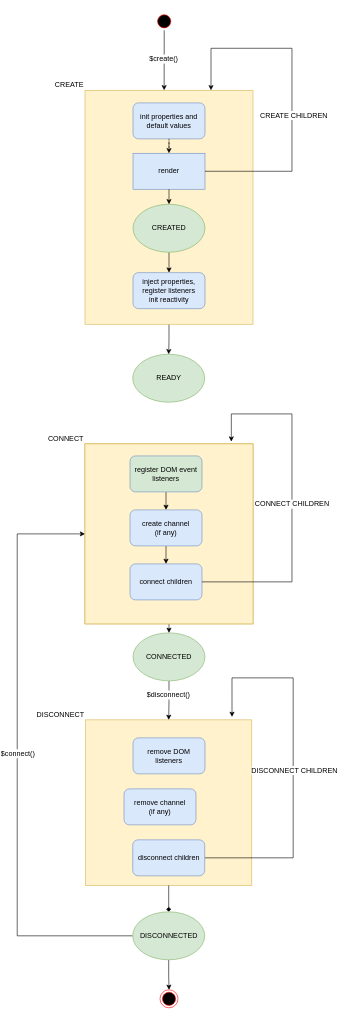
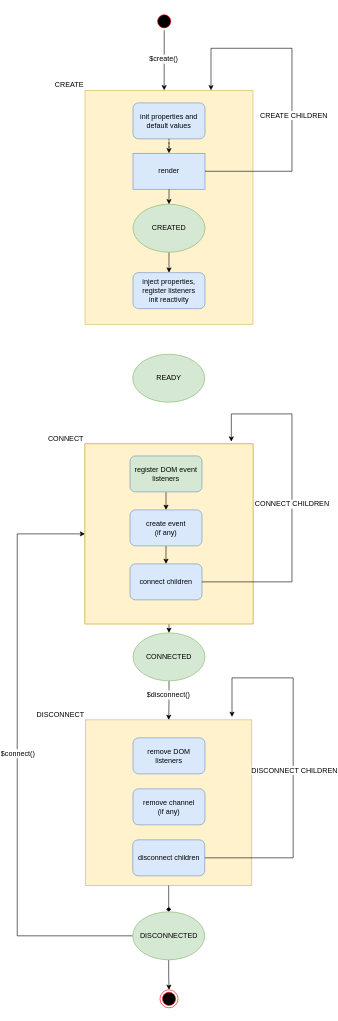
edge "CREATE" -> "READY": removed
node "create channel (if any)": label "create channel (if any)" -> "create event (if any)"
node "remove channel (if any)": moved (160, 807) -> (169, 807)
